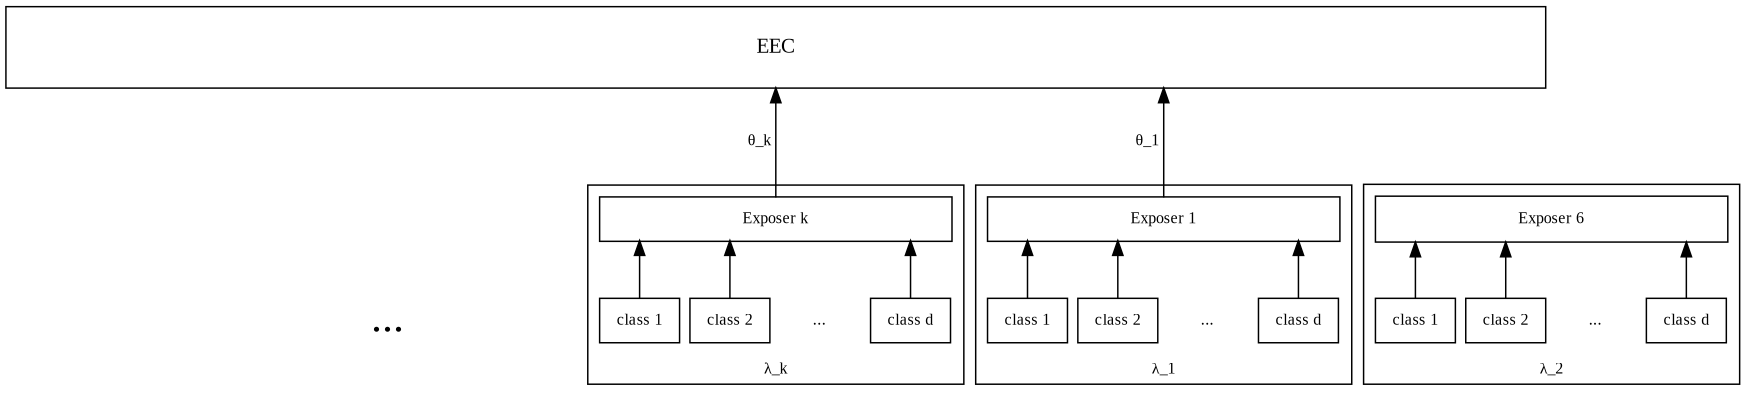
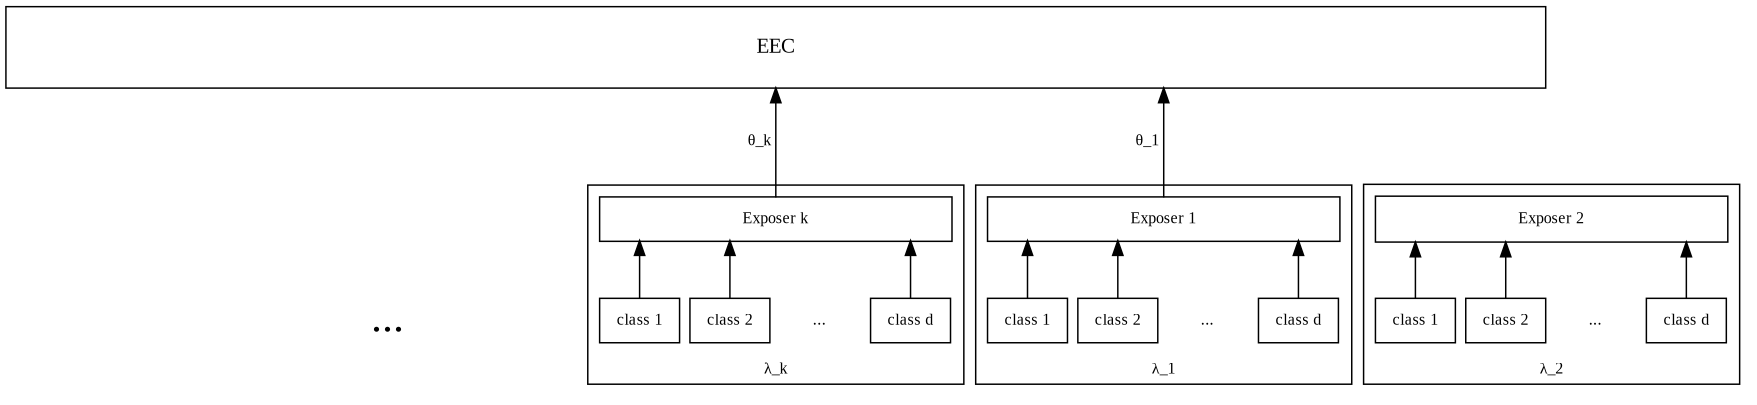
node "Exposer 6": label "Exposer 6" -> "Exposer 2"
